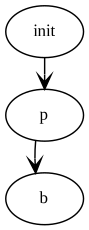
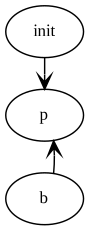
edge "p" -> "b": reversed
